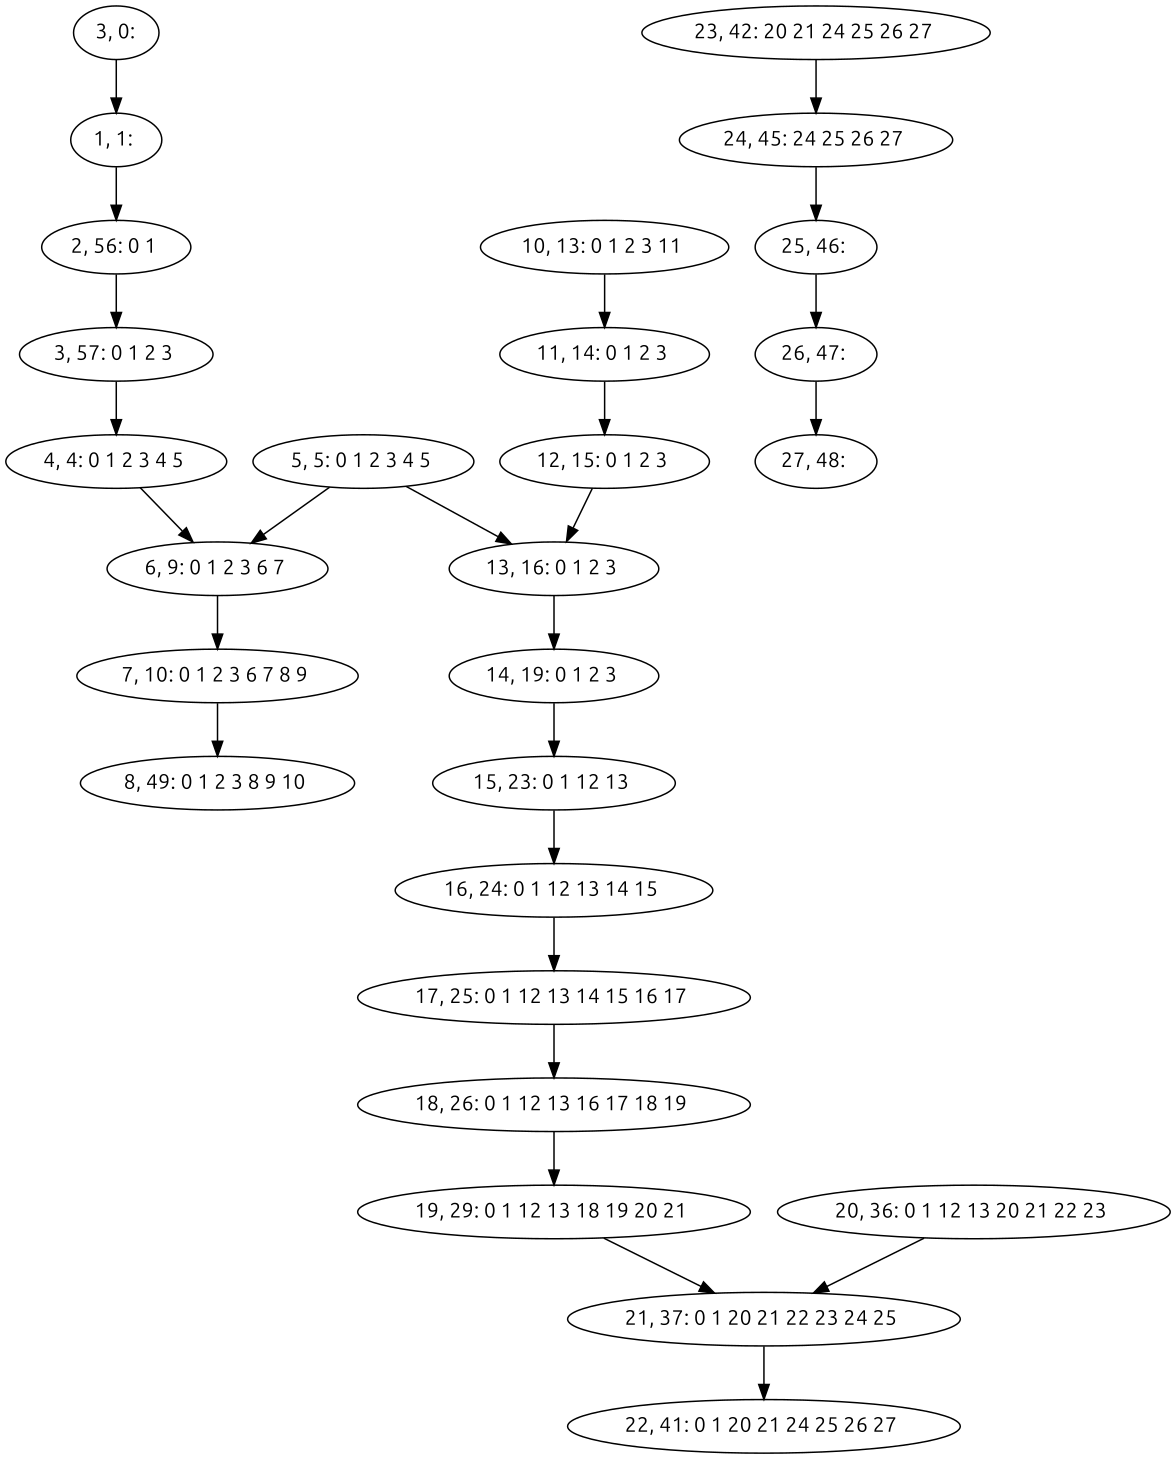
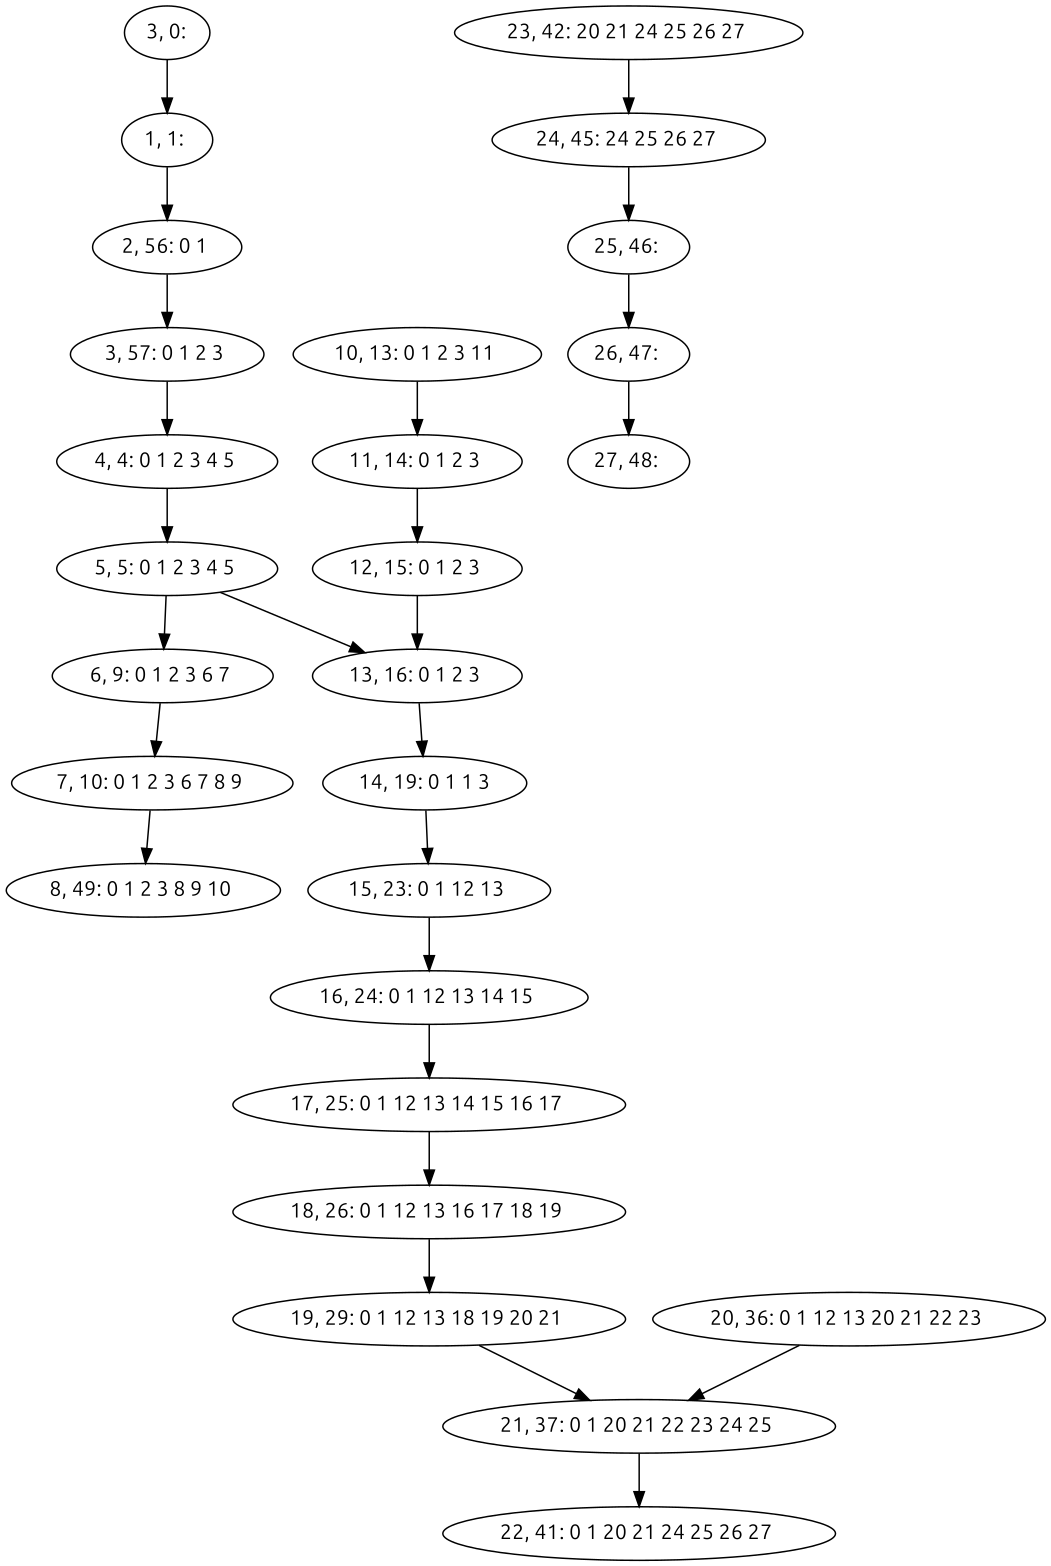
edge "4, 4: 0 1 2 3 4 5" -> "6, 9: 0 1 2 3 6 7": now "4, 4: 0 1 2 3 4 5" -> "5, 5: 0 1 2 3 4 5"
node "14, 19: 0 1 2 3": label "14, 19: 0 1 2 3" -> "14, 19: 0 1 1 3"
